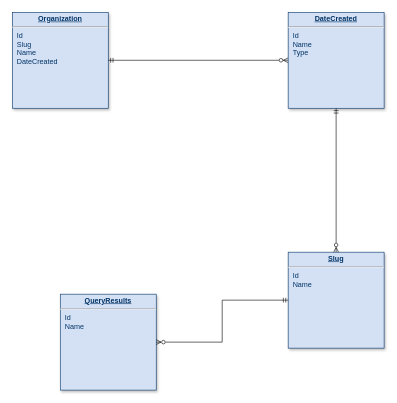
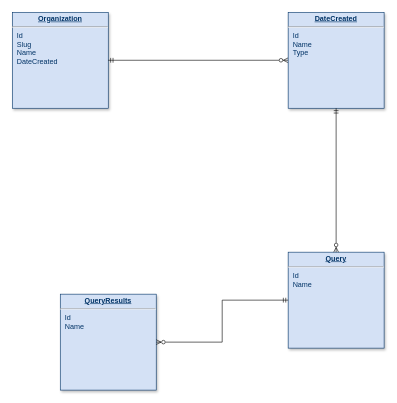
node "Slug Id Name": label "Slug Id Name" -> "Query Id Name"
